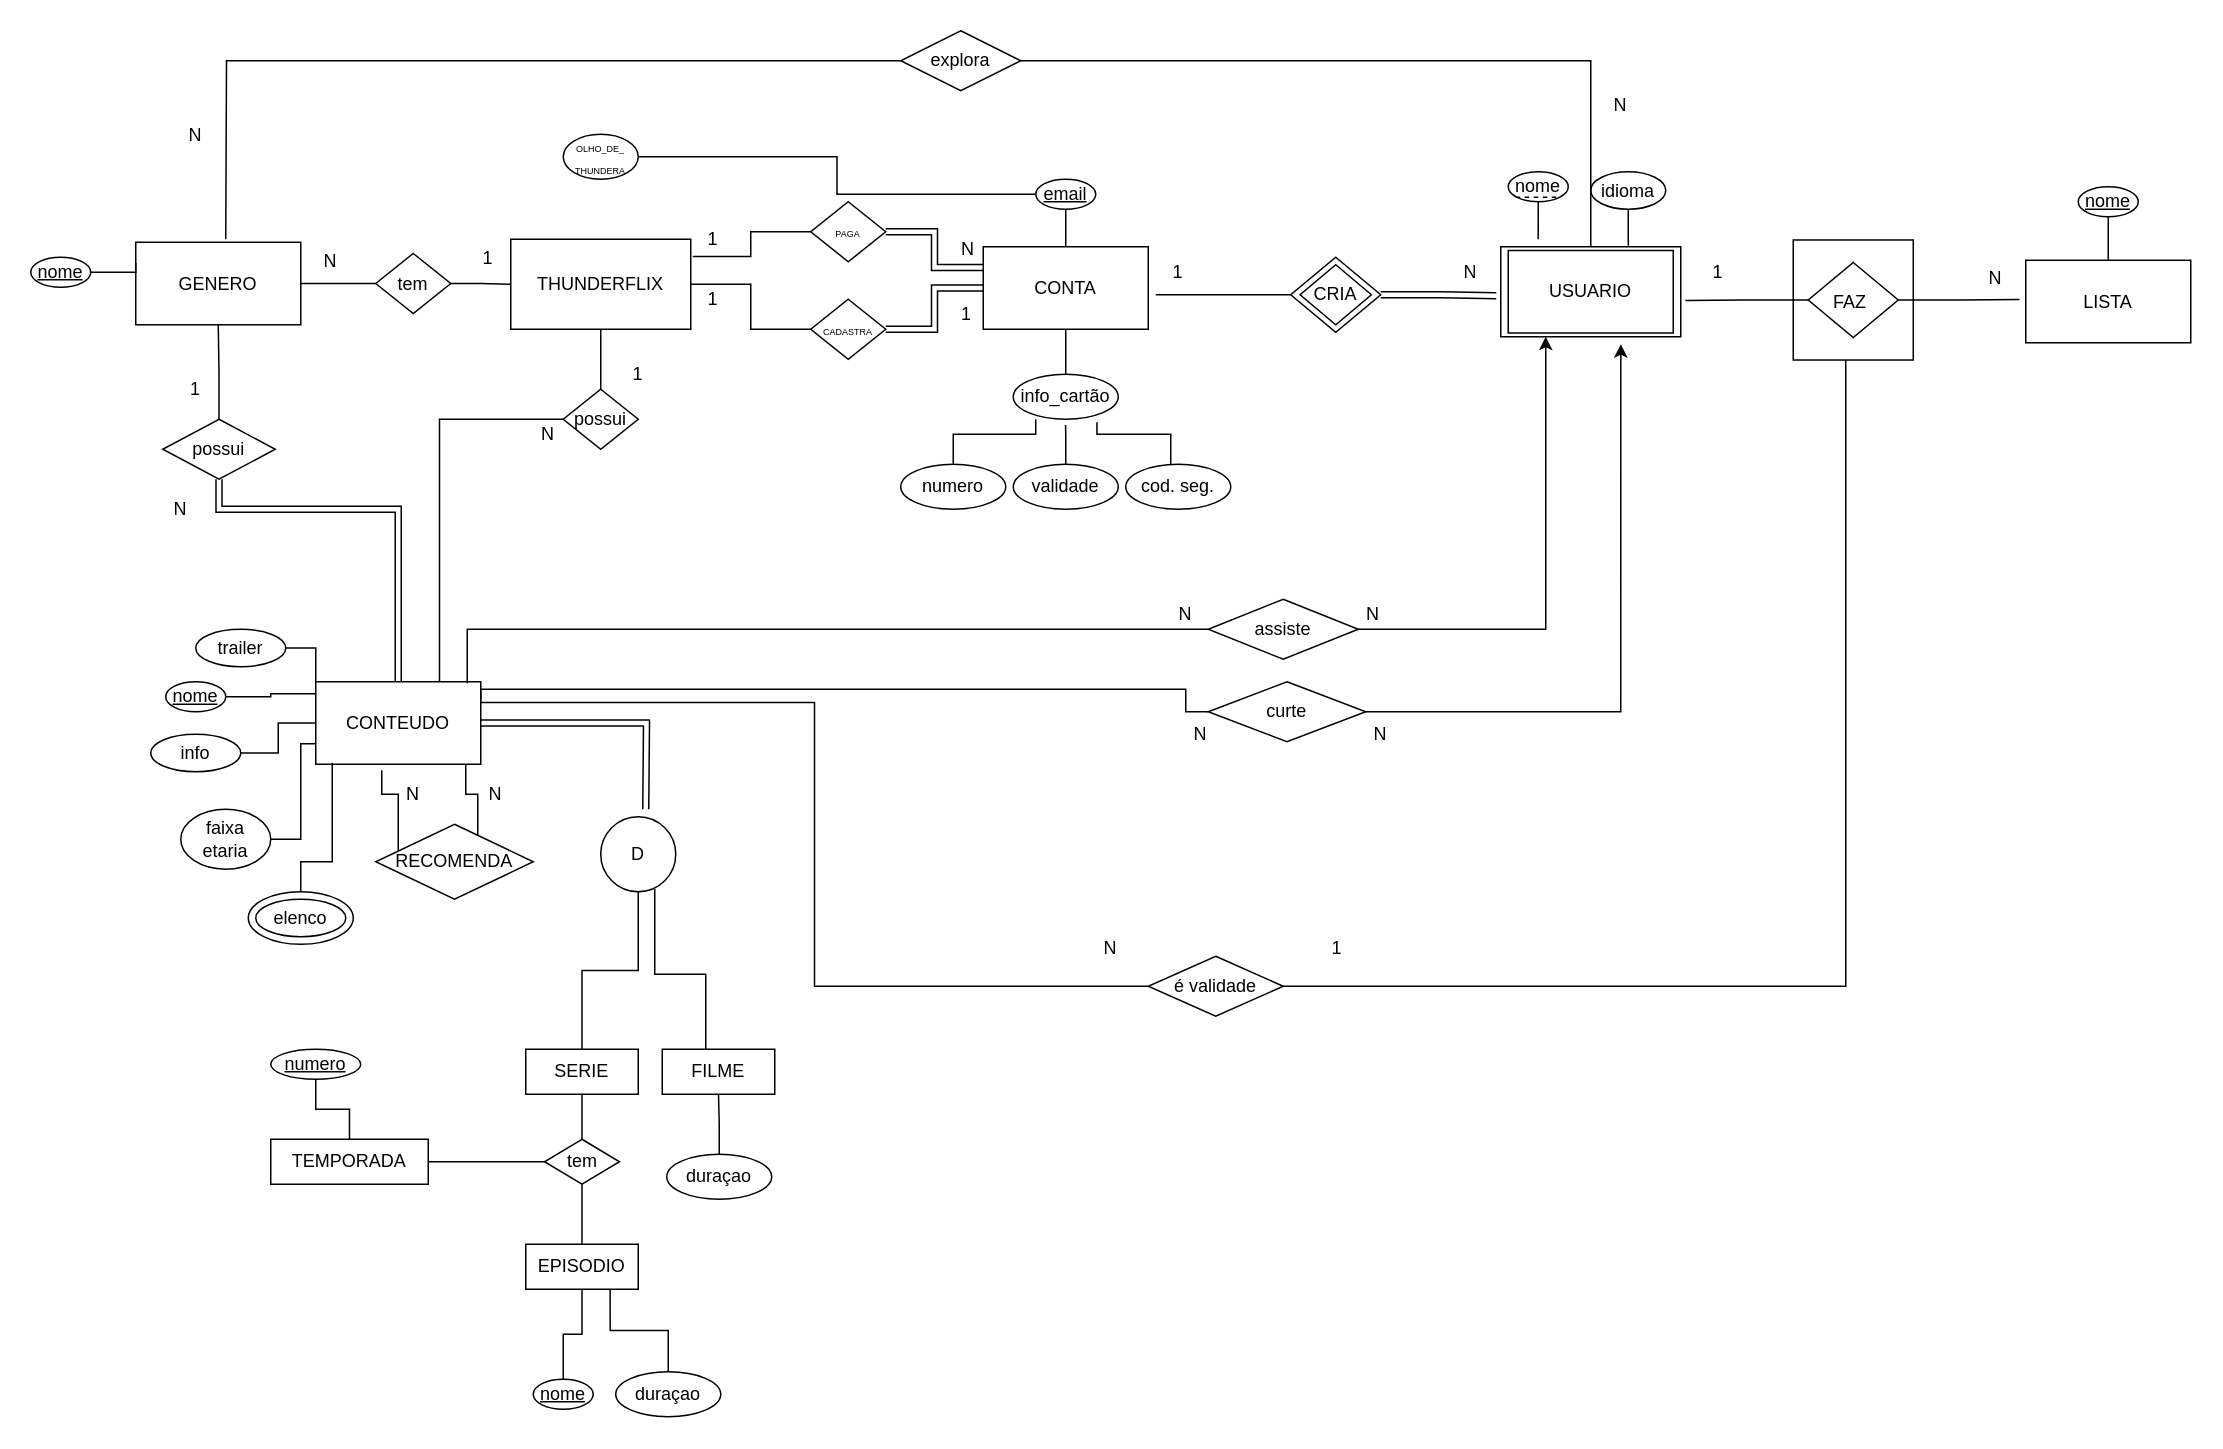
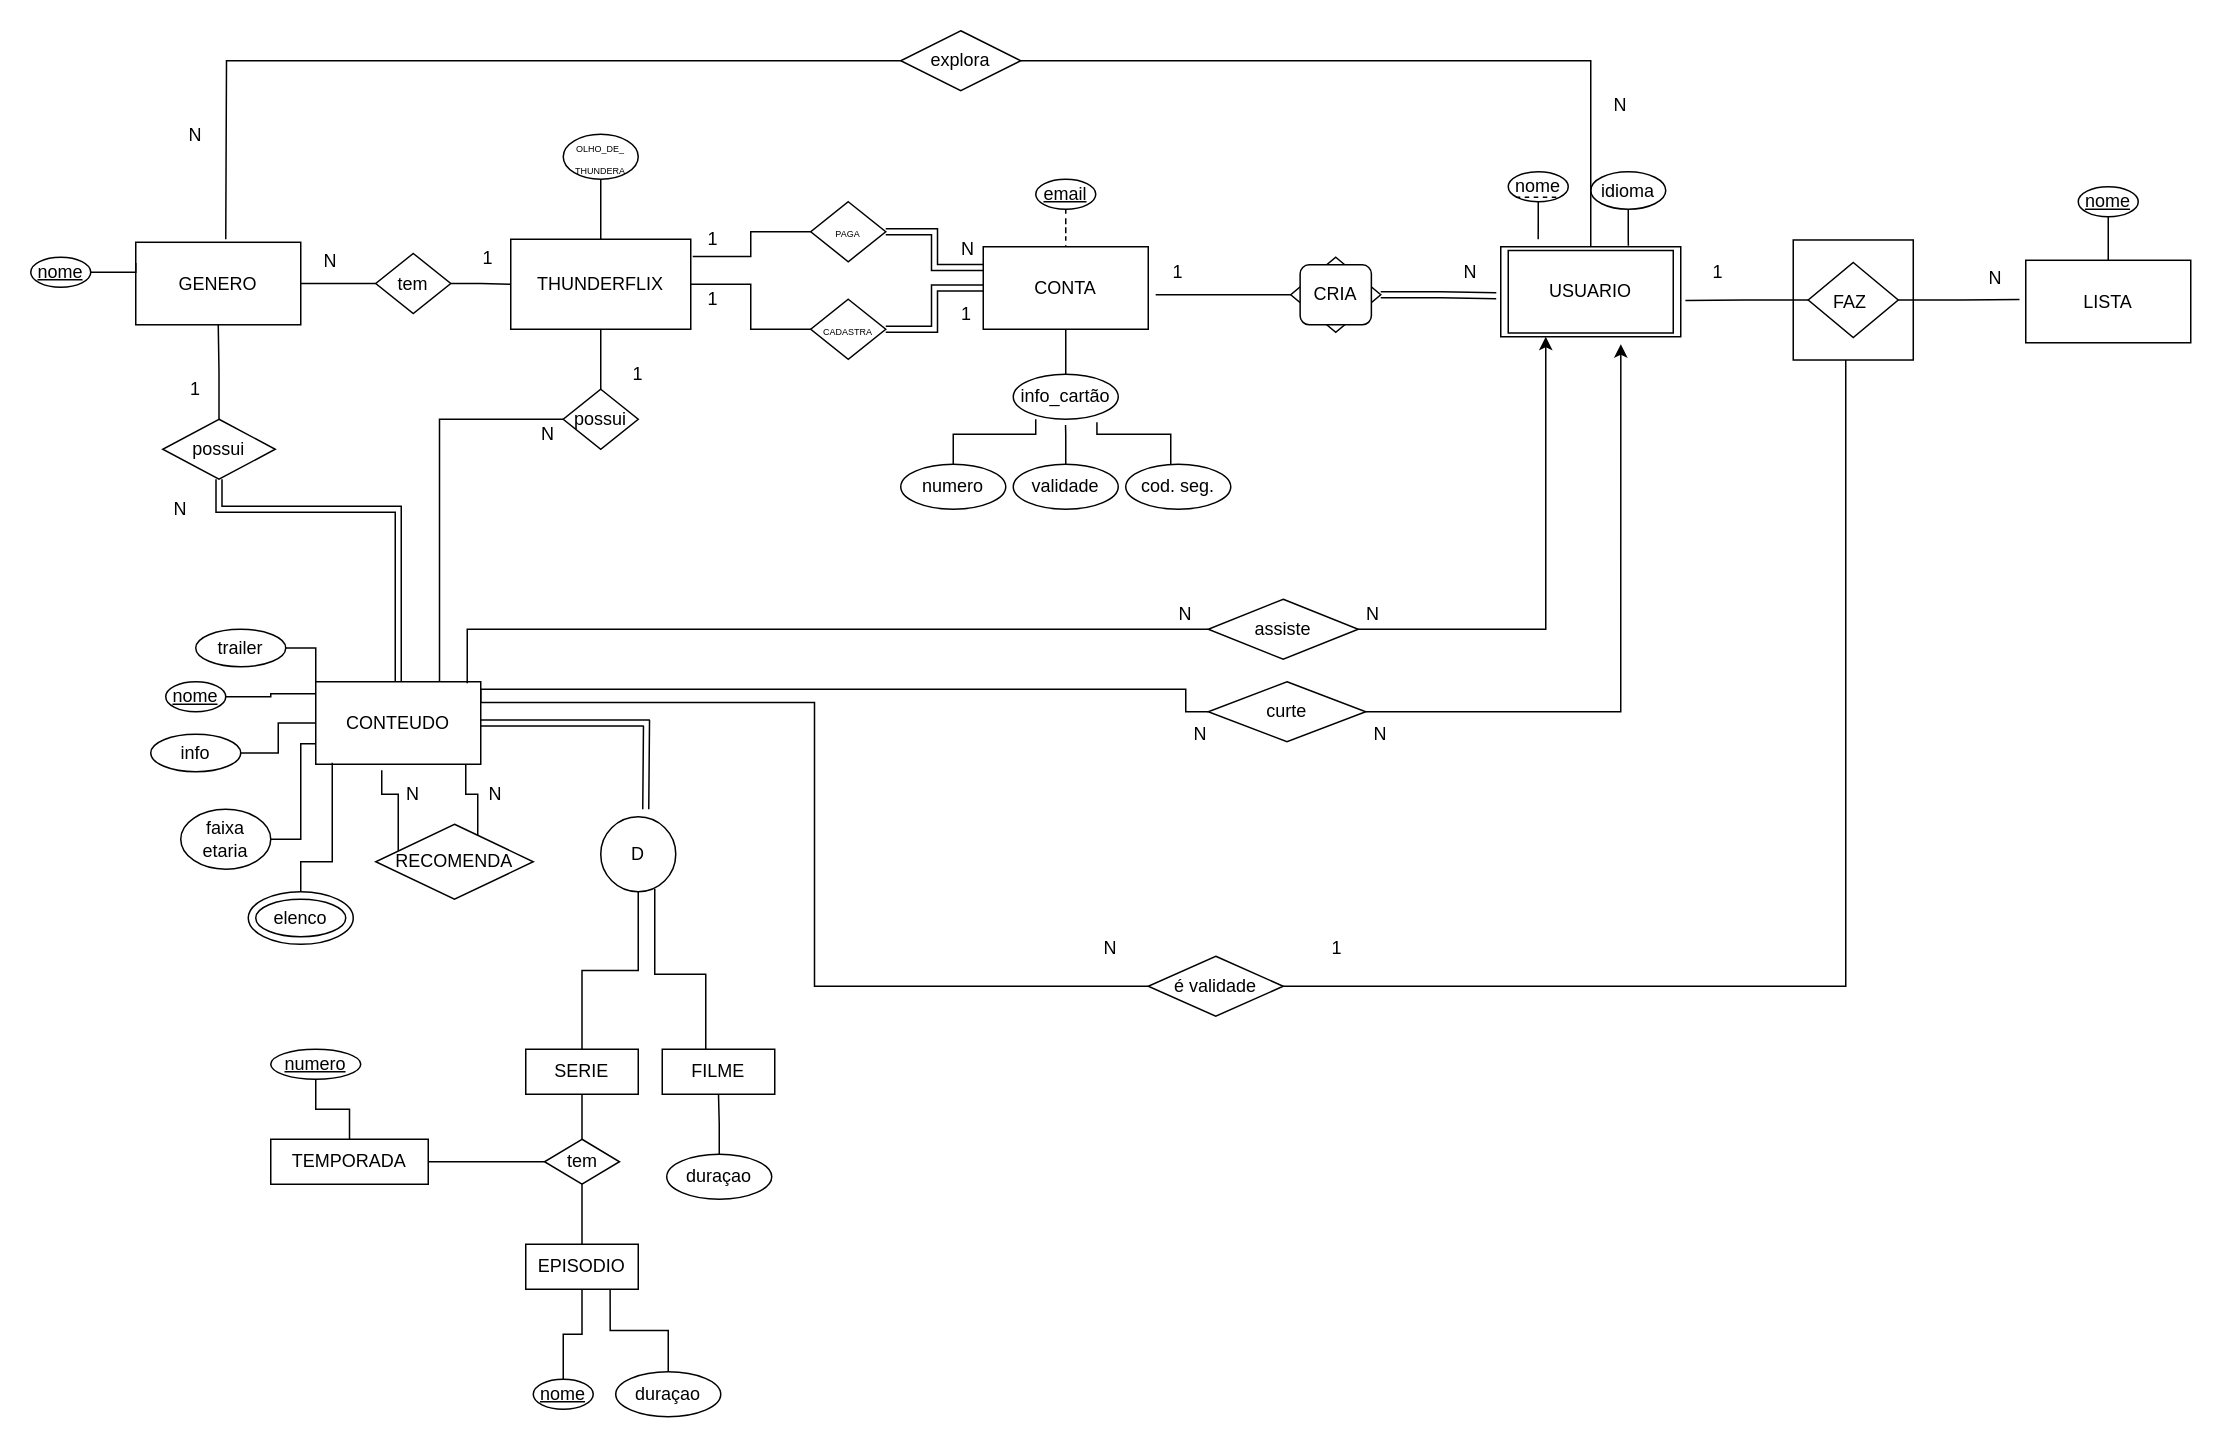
edge "OLHO_DE_ THUNDERA" -- "email": now "OLHO_DE_ THUNDERA" -- "THUNDERFLIX"
edge "email" -- "CONTA": style solid -> dashed
node "CRIA": shape diamond -> rounded rectangle
